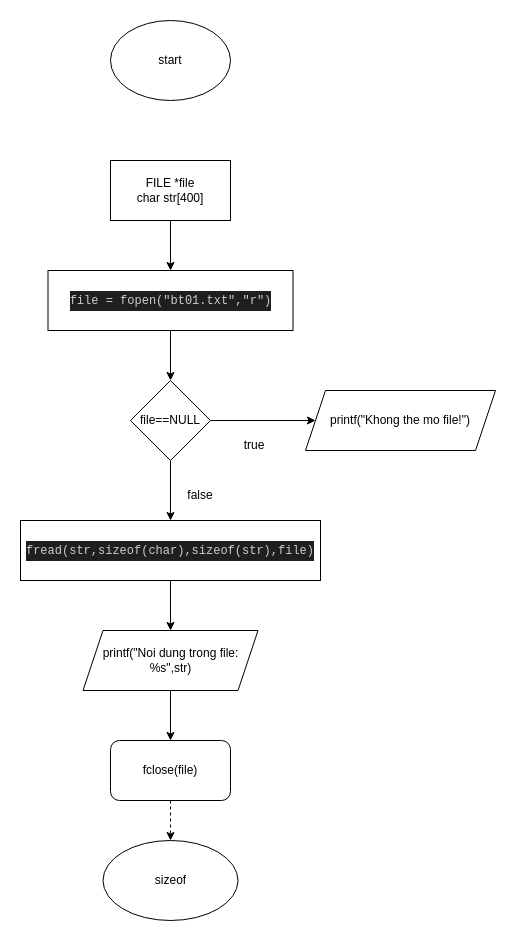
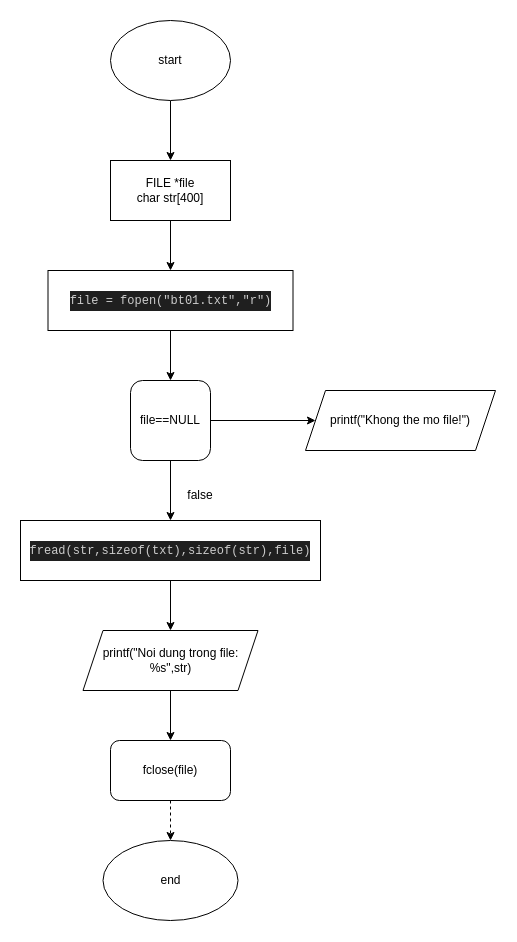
edge "start" -> "FILE *file char str[400]": added
node "file==NULL": shape diamond -> rounded rectangle
node "true": removed
node "fread(str,sizeof(char),sizeof(str),file)": label "fread(str,sizeof(char),sizeof(str),file)" -> "fread(str,sizeof(txt),sizeof(str),file)"
node "sizeof": label "sizeof" -> "end"
